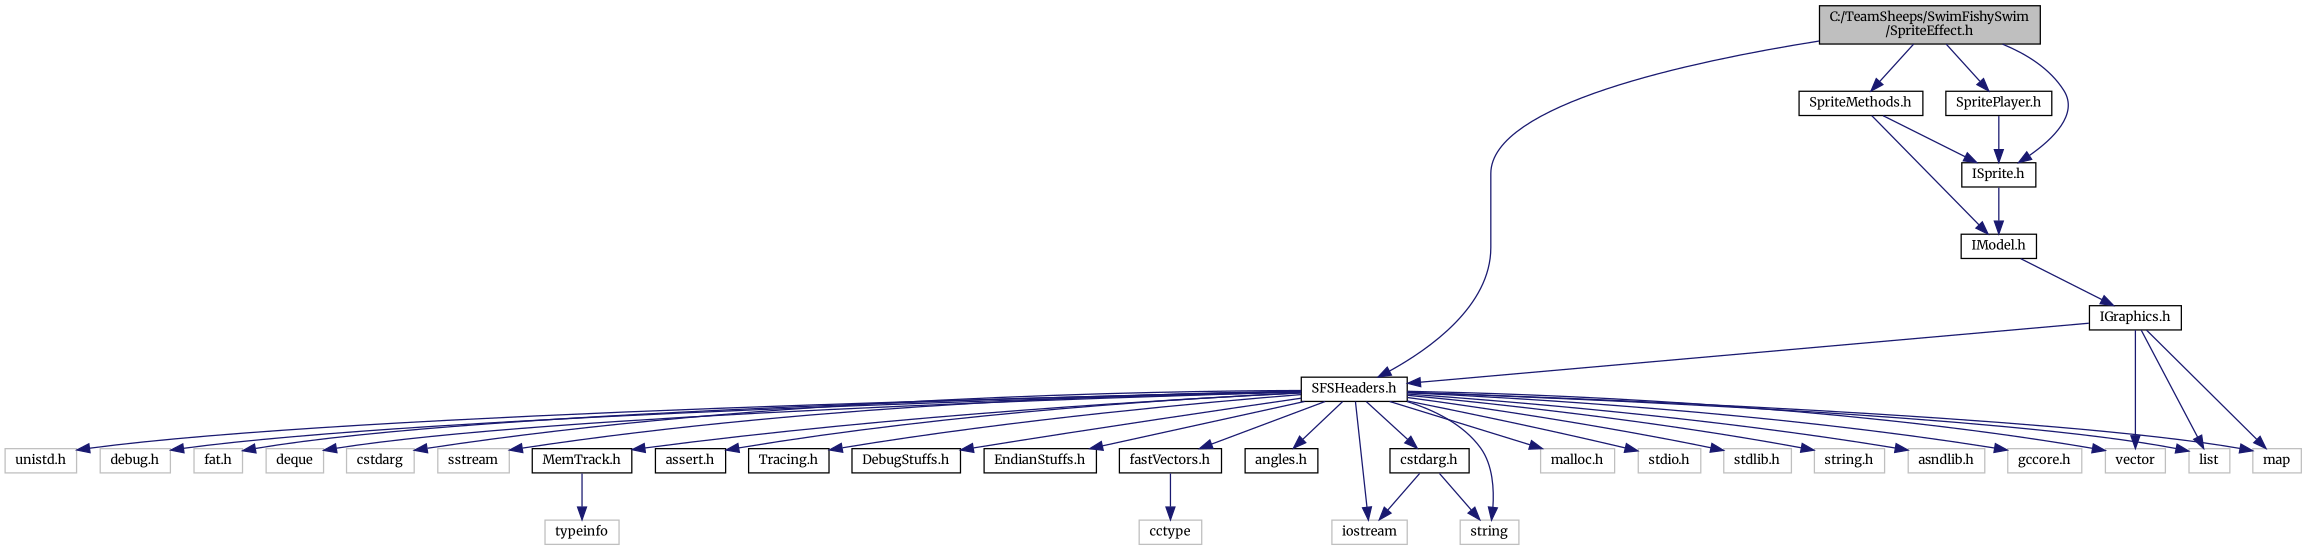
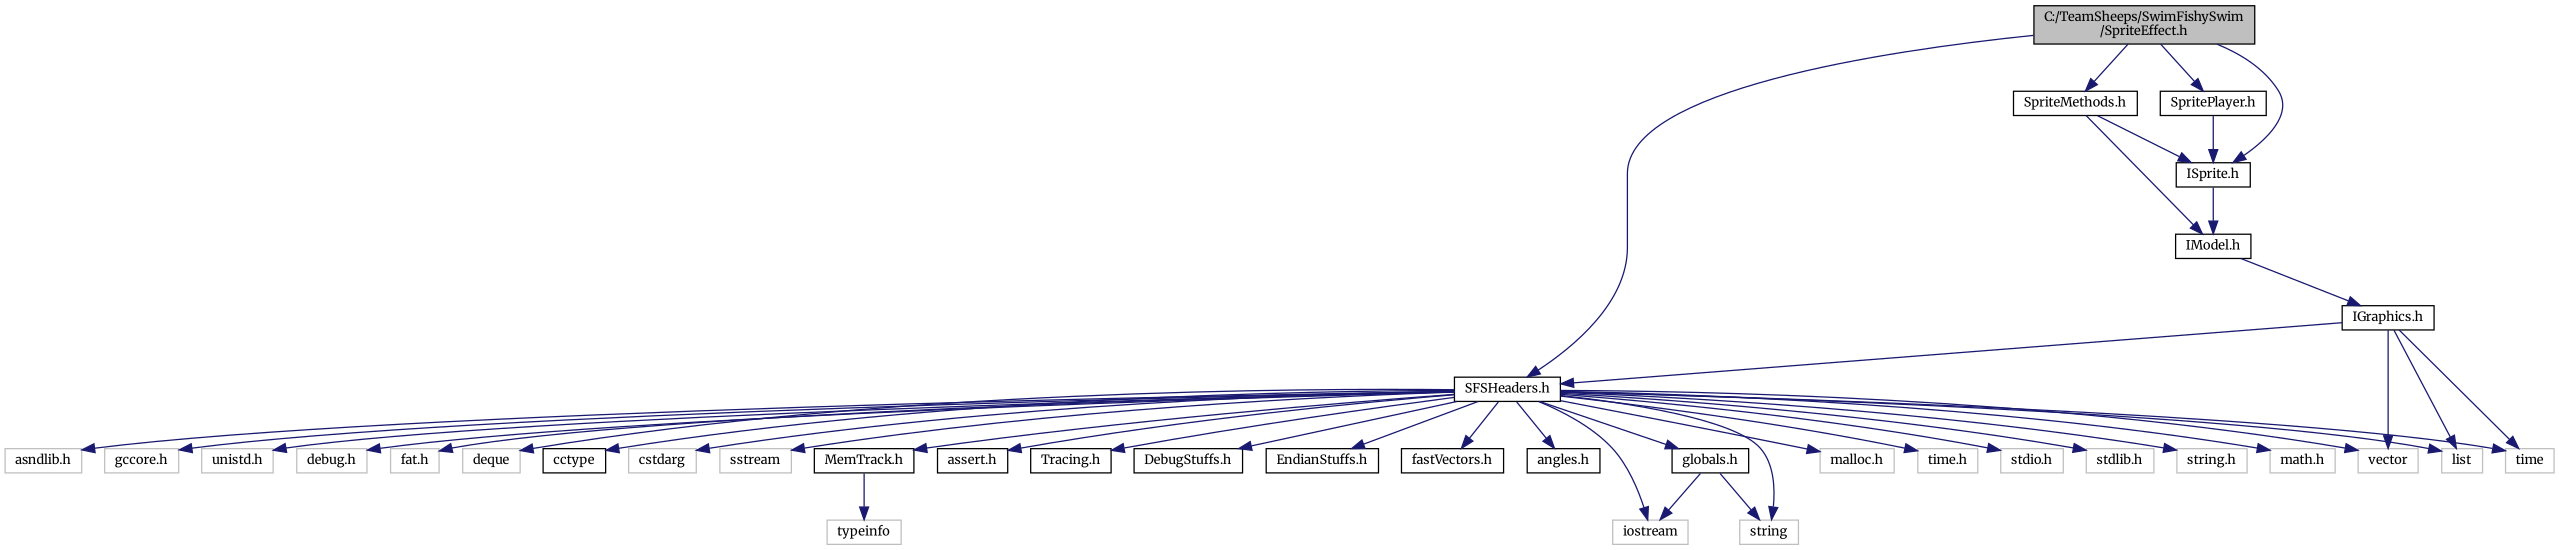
node "cstdarg.h": label "cstdarg.h" -> "globals.h"
node "time.h": added
node "map": label "map" -> "time"
node "math.h": added
edge "fastVectors.h" -> "cctype": now "SFSHeaders.h" -> "cctype"
node "cctype": color grey75 -> black
